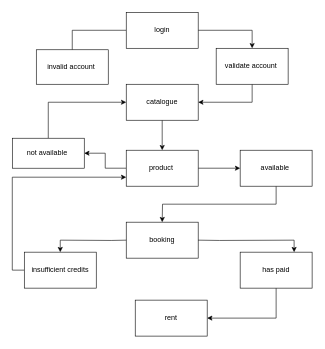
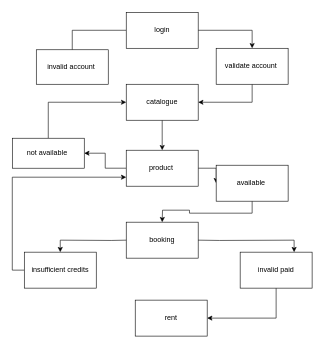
node "available": moved (276, 168) -> (252, 183)
node "has paid": label "has paid" -> "invalid paid"
